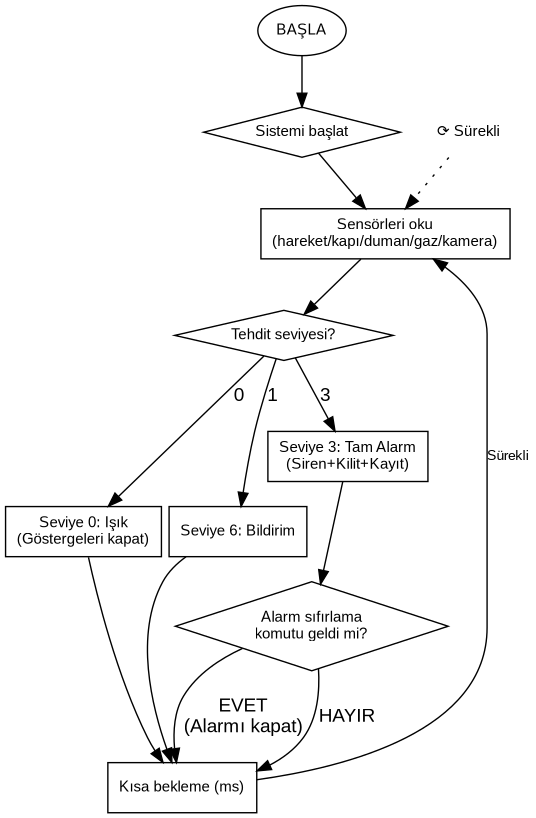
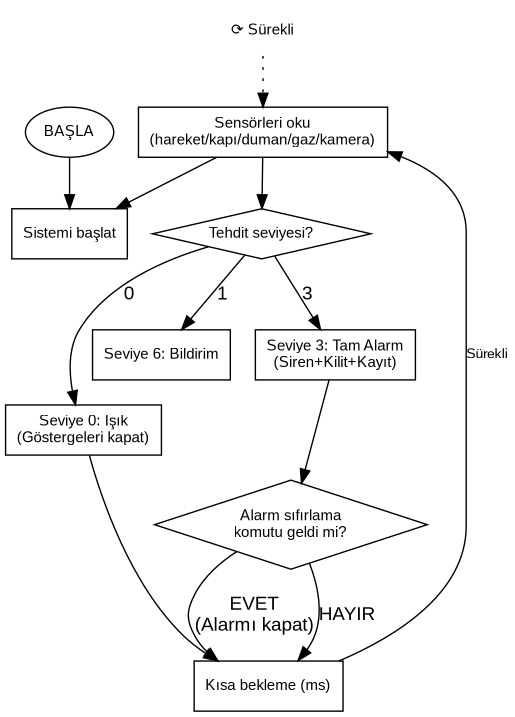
node "Sistemi başlat": shape diamond -> box
edge "Sistemi başlat" -> "Sensörleri oku (hareket/kapı/duman/gaz/kamera)": reversed
edge "Seviye 6: Bildirim" -> "Kısa bekleme (ms)": removed
